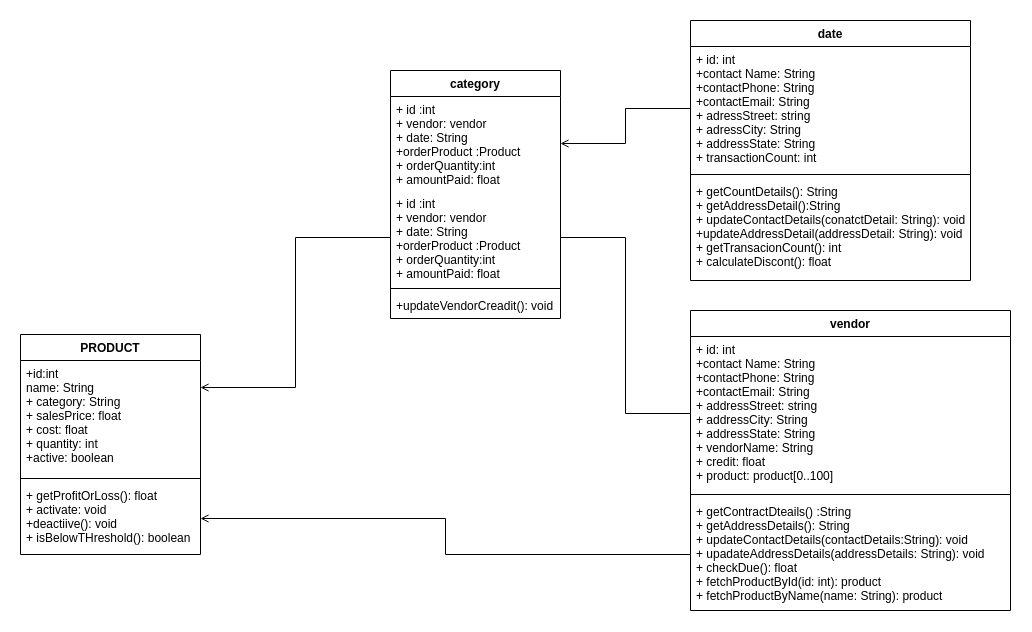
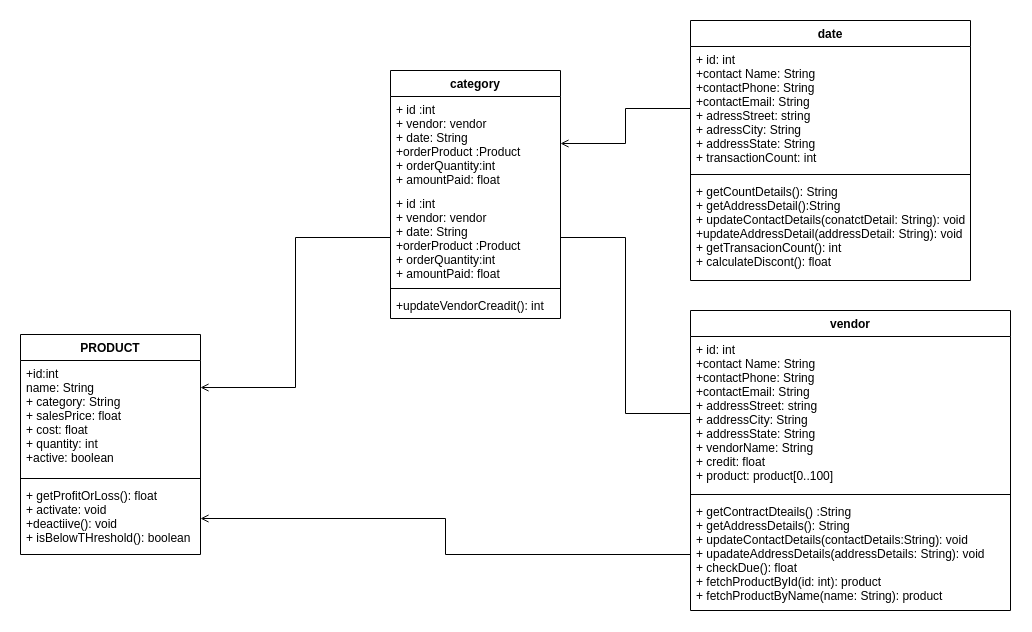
node "+updateVendorCreadit(): void": label "+updateVendorCreadit(): void" -> "+updateVendorCreadit(): int"
